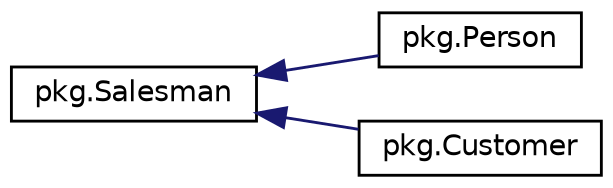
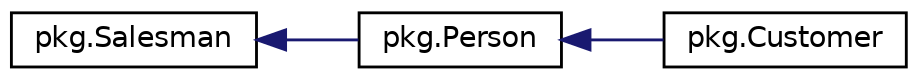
edge "pkg.Customer" -> "pkg.Salesman": now "pkg.Customer" -> "pkg.Person"
